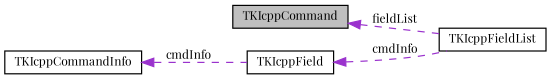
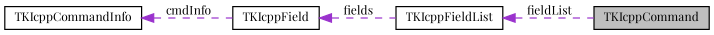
edge "TKIcppFieldList" -> "TKIcppCommand": reversed
edge "TKIcppFieldList" -> "TKIcppField": label " cmdInfo" -> " fields"
